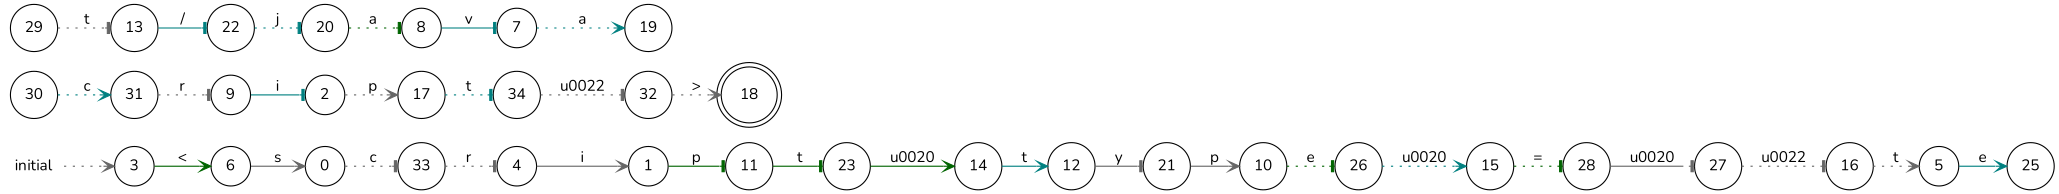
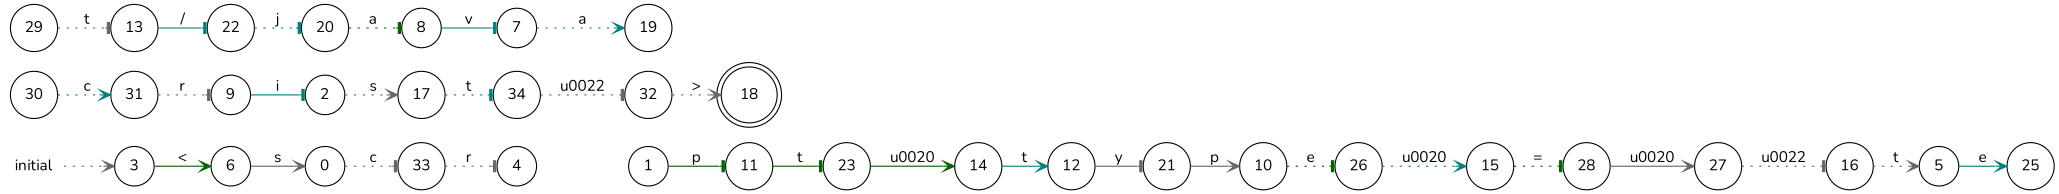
edge "2" -> "17": label "p" -> "s"
edge "4" -> "1": removed, label "i"
edge "28" -> "27": arrowhead tee -> vee
